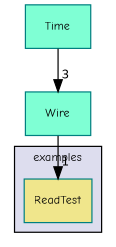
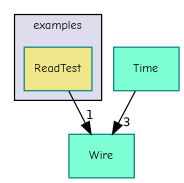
edge "Wire" -> "ReadTest": reversed
